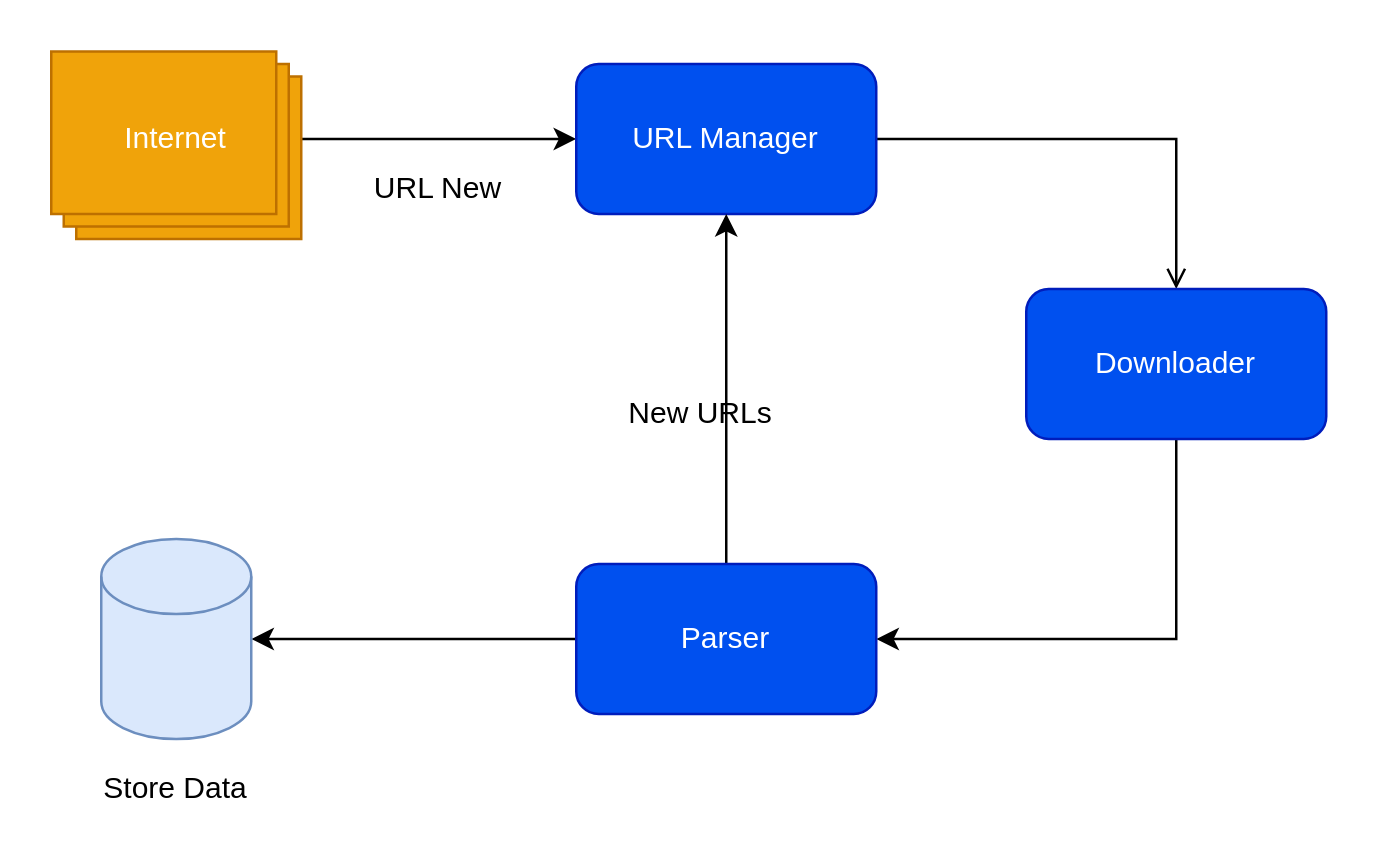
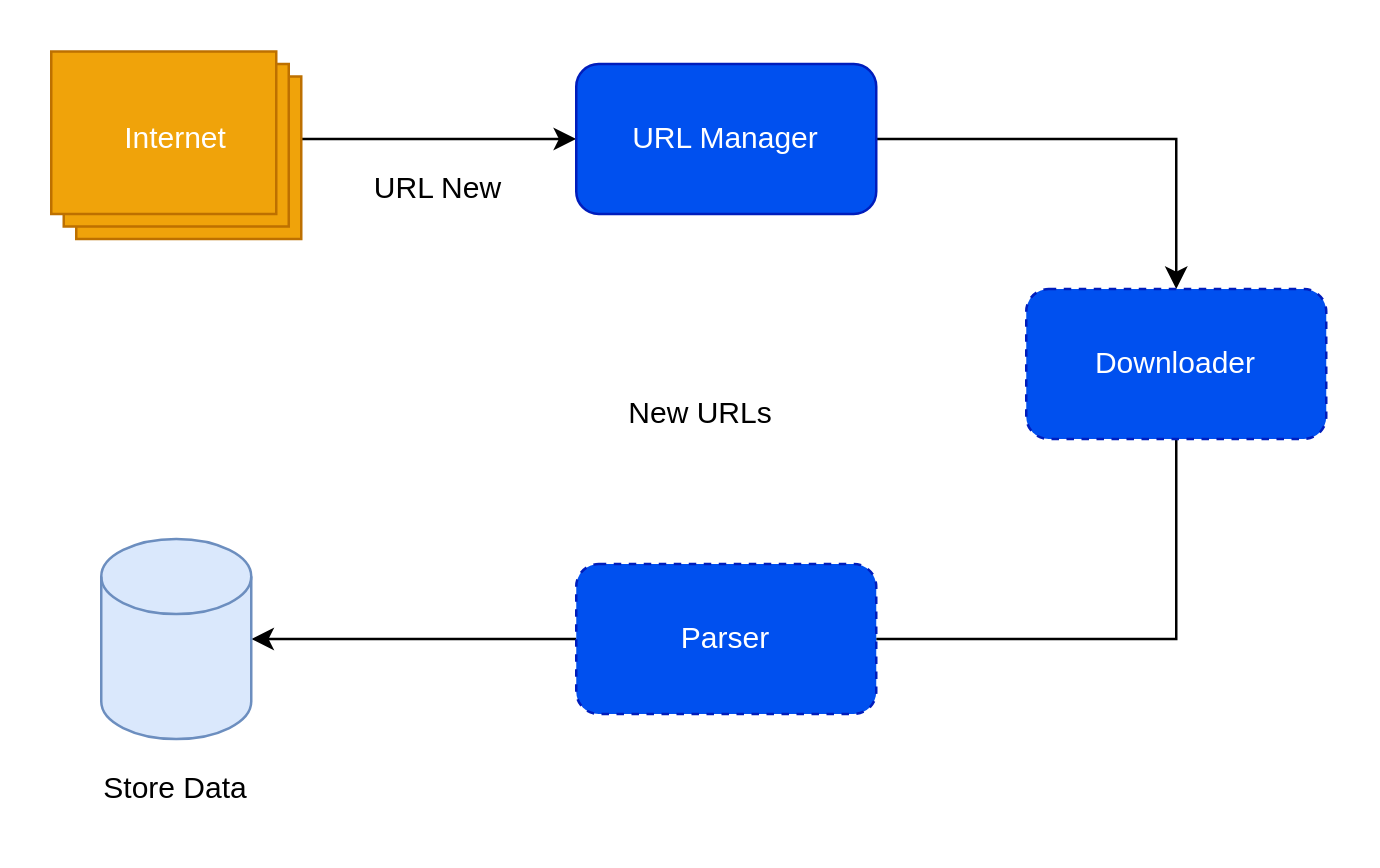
edge "URL Manager" -> "Downloader": arrowhead open -> classic
node "Downloader": style solid -> dashed
edge "Parser" -> "URL Manager": removed
node "Parser": style solid -> dashed
edge "Downloader" -> "Parser": arrowhead classic -> none
